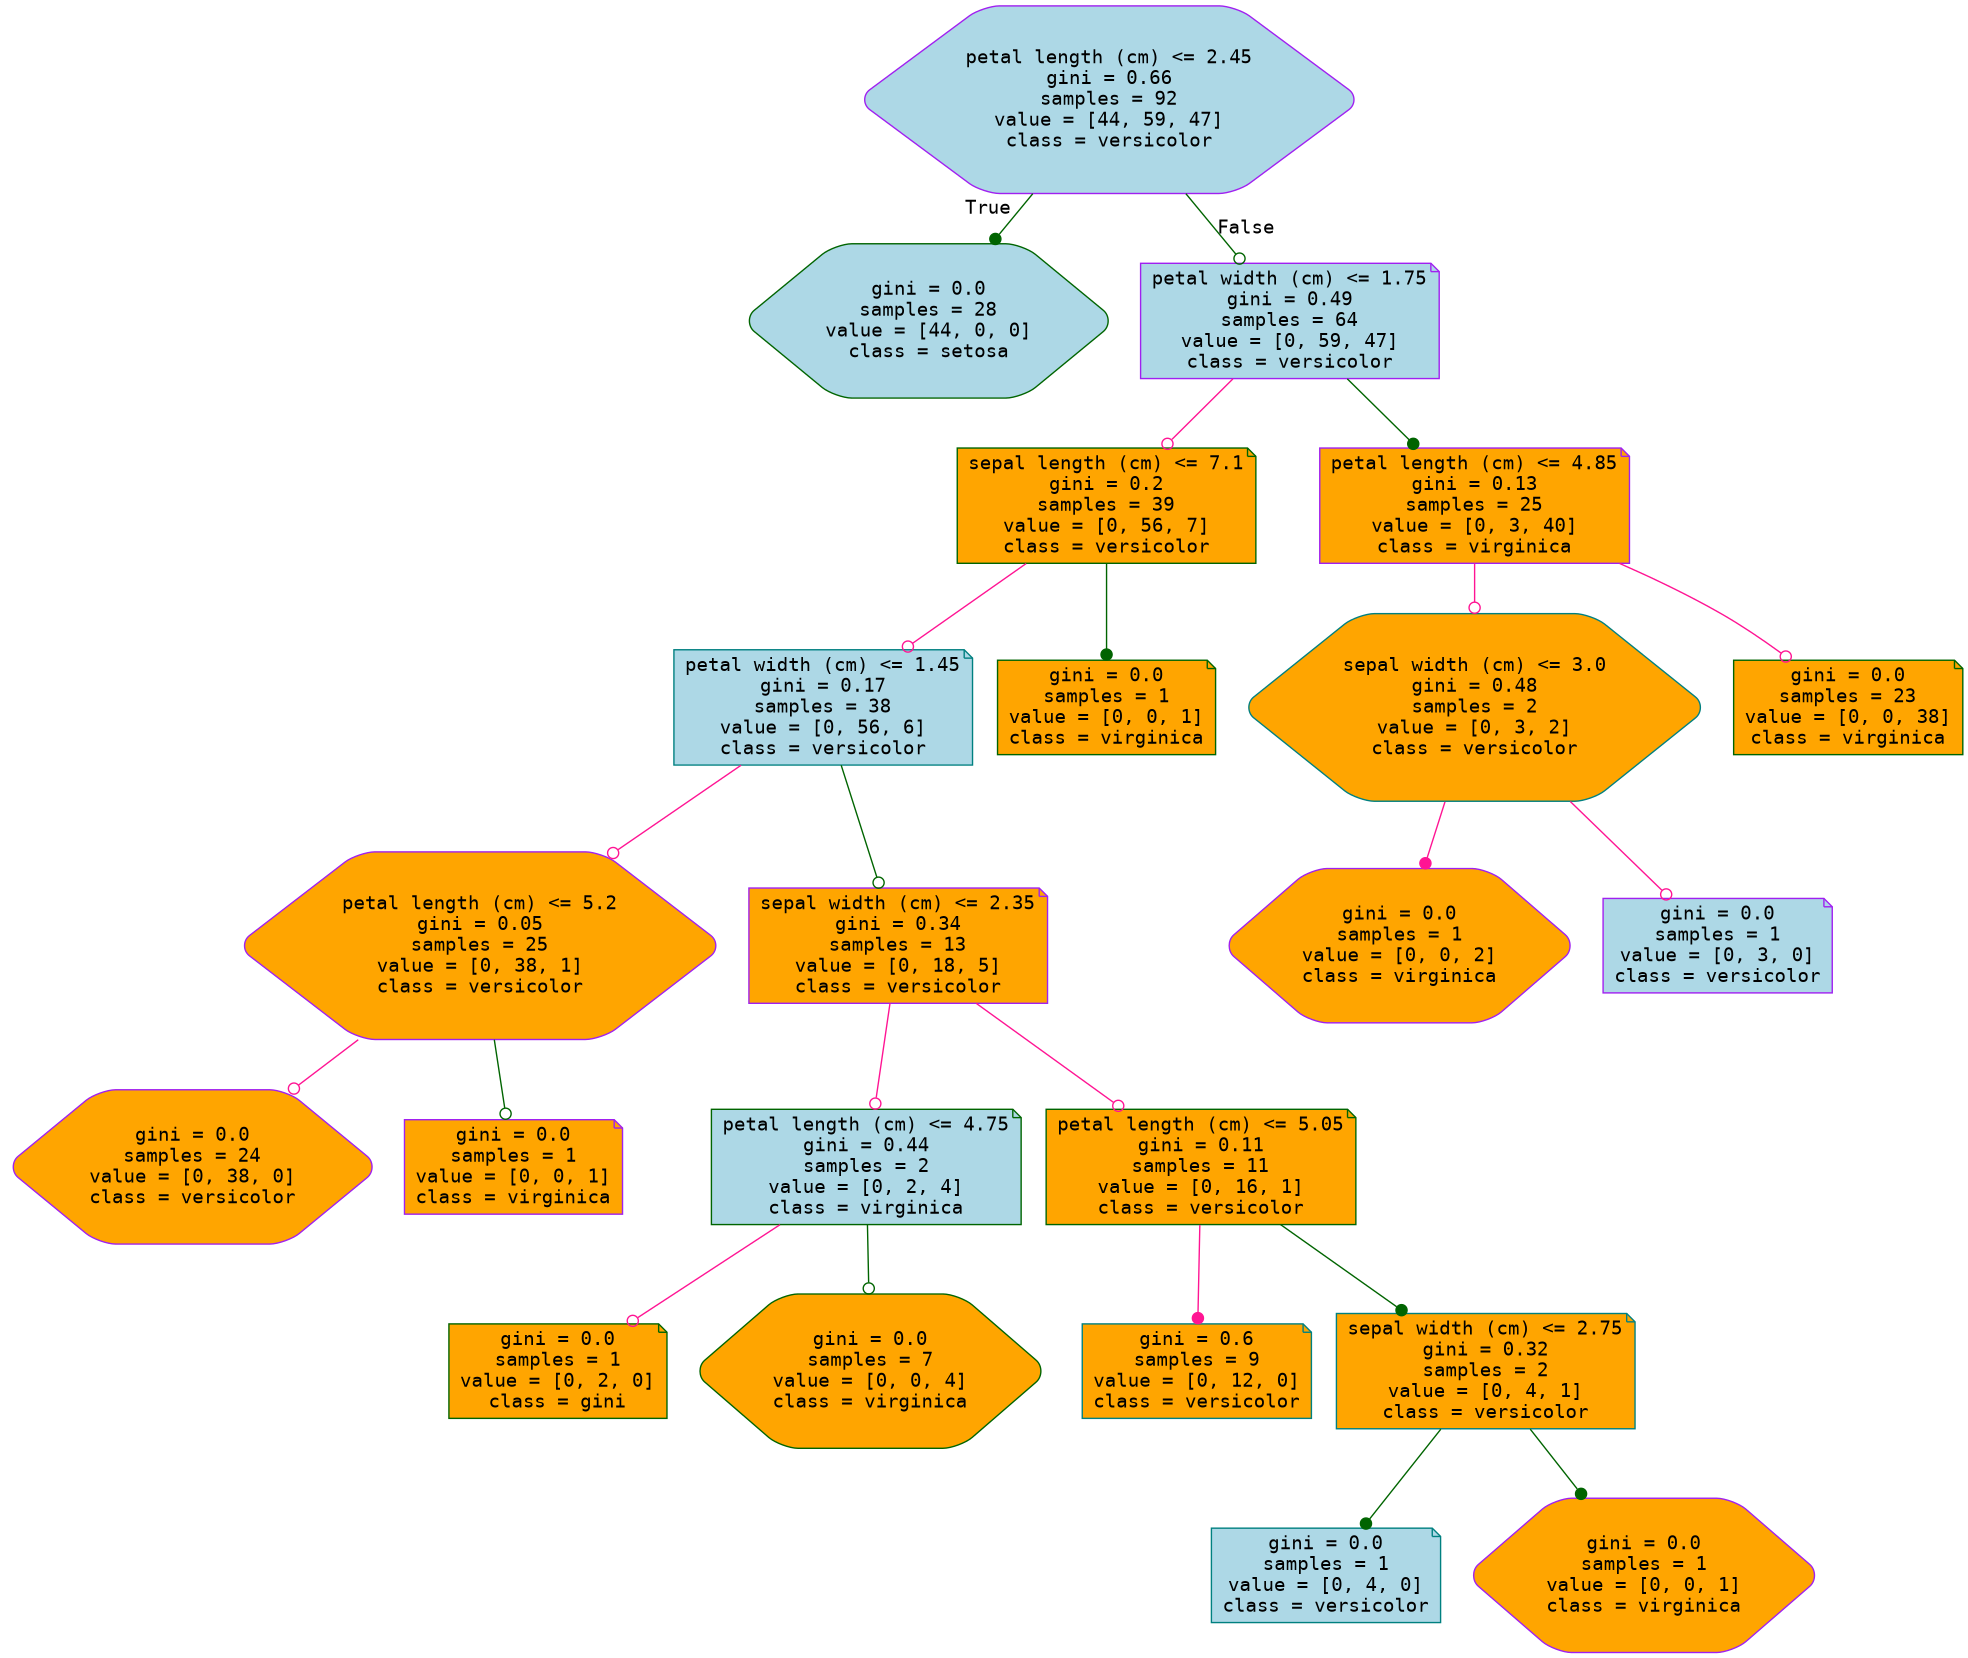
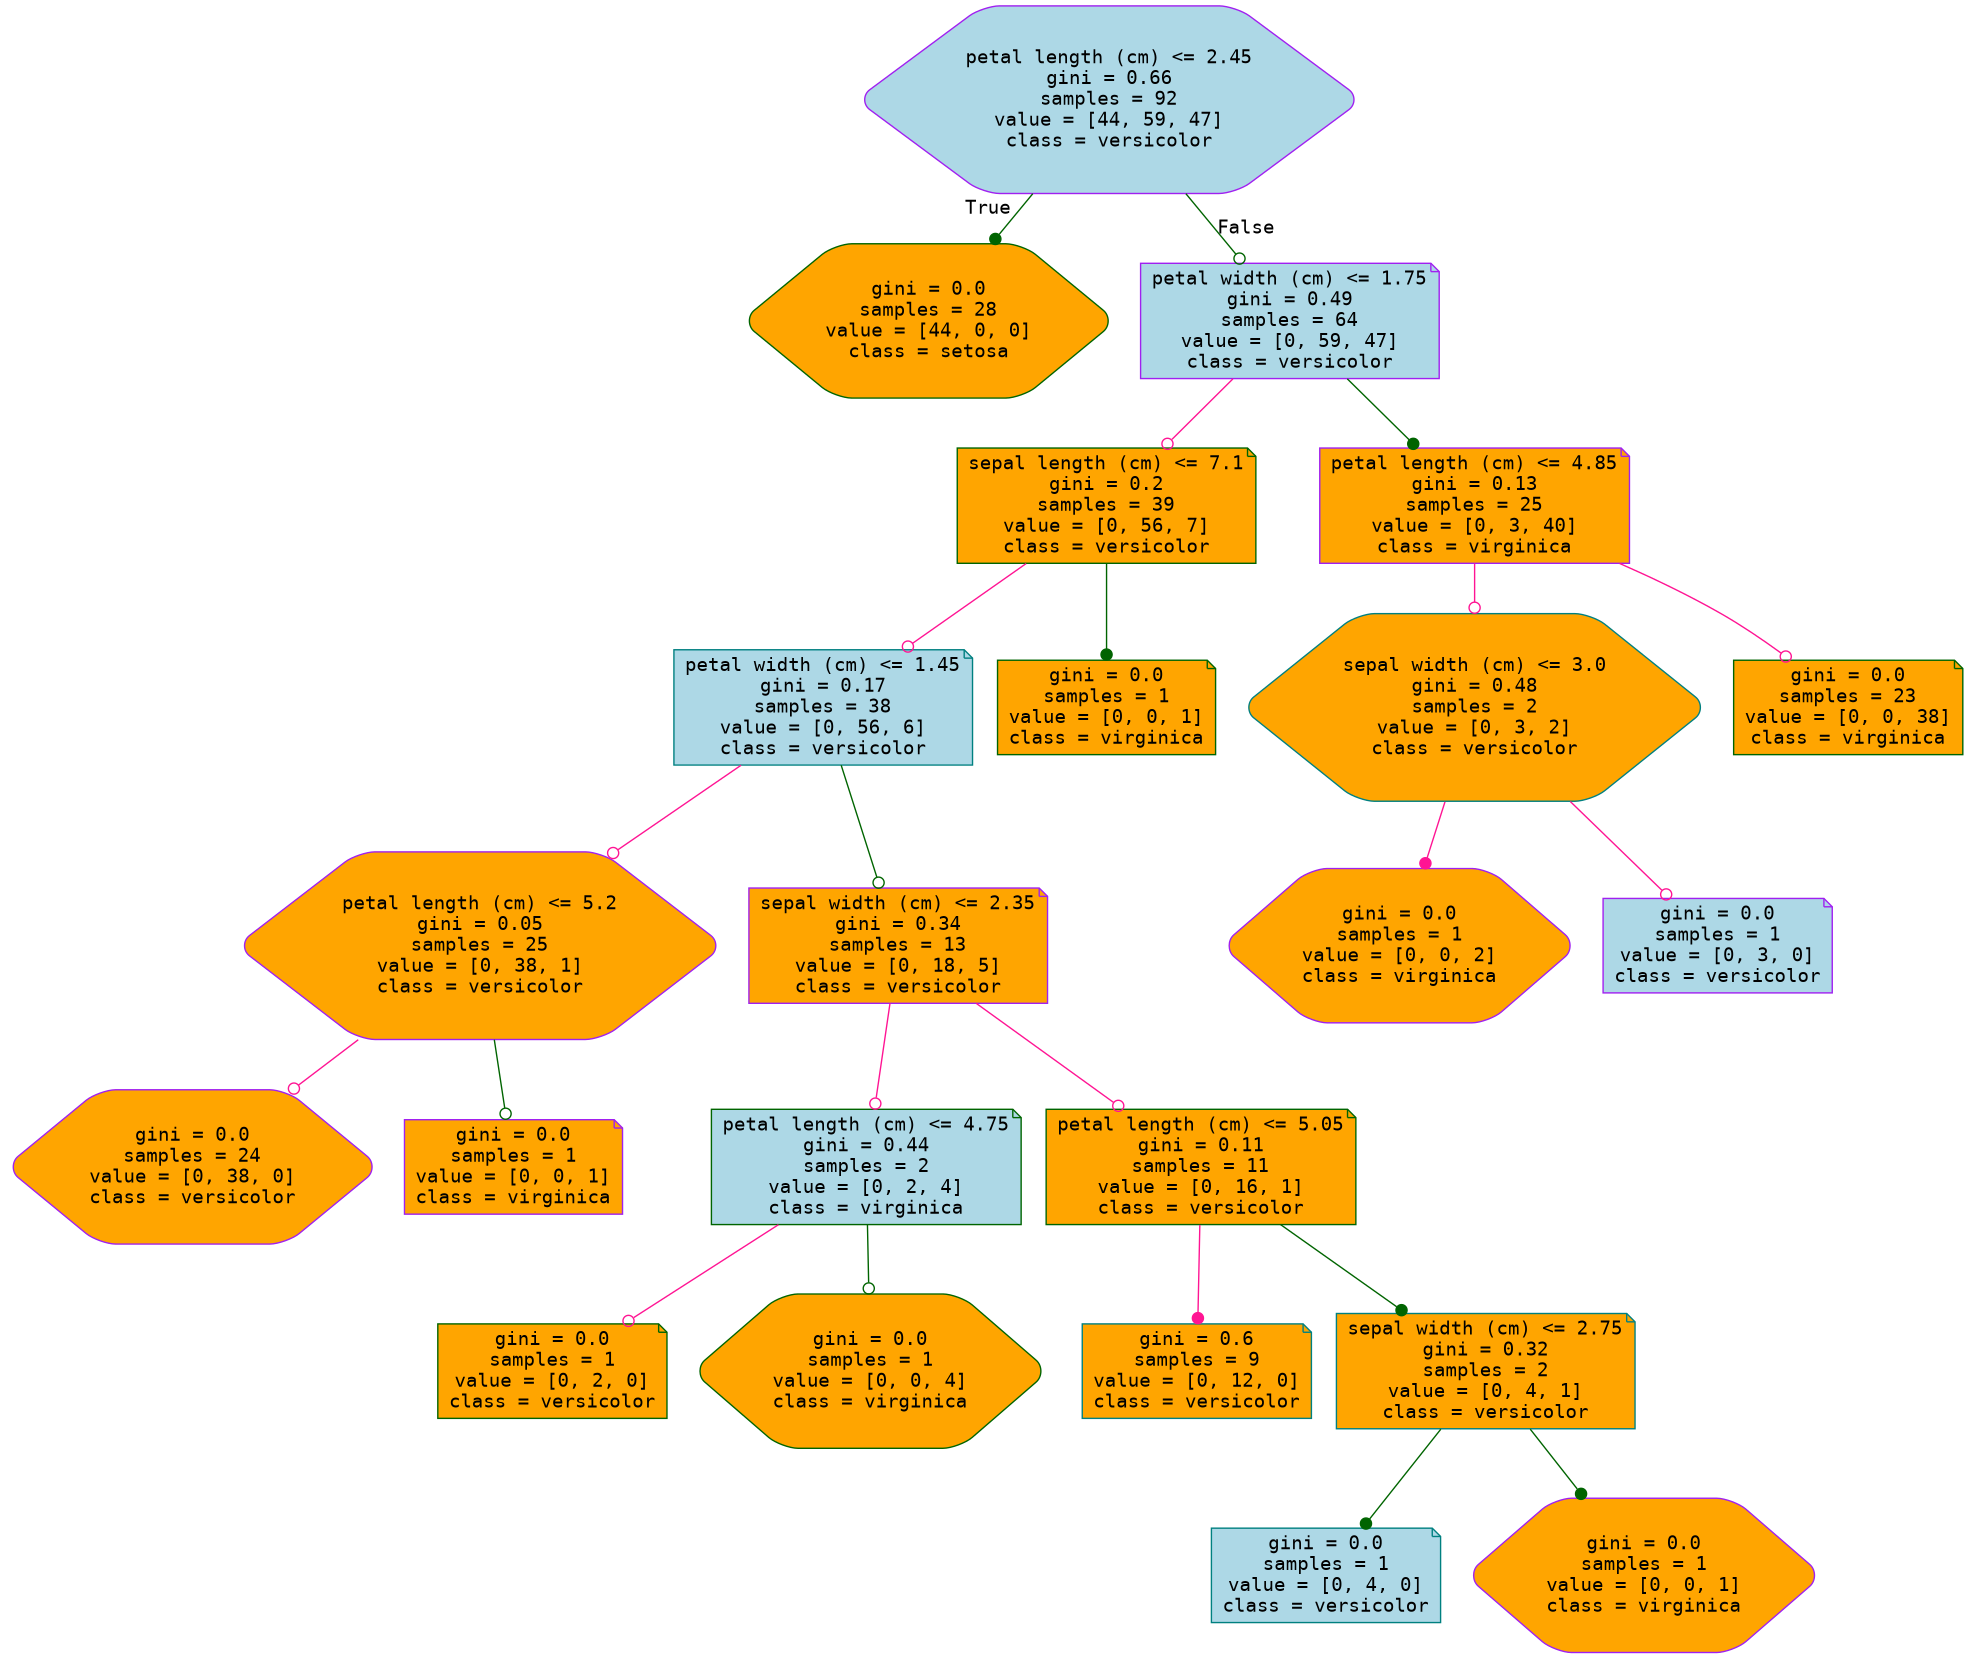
node "gini = 0.0 samples = 28 value = [44, 0, 0] class = setosa": fillcolor lightblue -> orange
node "gini = 0.0 samples = 1 value = [0, 2, 0] class = gini": label "gini = 0.0 samples = 1 value = [0, 2, 0] class = gini" -> "gini = 0.0 samples = 1 value = [0, 2, 0] class = versicolor"
node "gini = 0.0 samples = 7 value = [0, 0, 4] class = virginica": label "gini = 0.0 samples = 7 value = [0, 0, 4] class = virginica" -> "gini = 0.0 samples = 1 value = [0, 0, 4] class = virginica"
